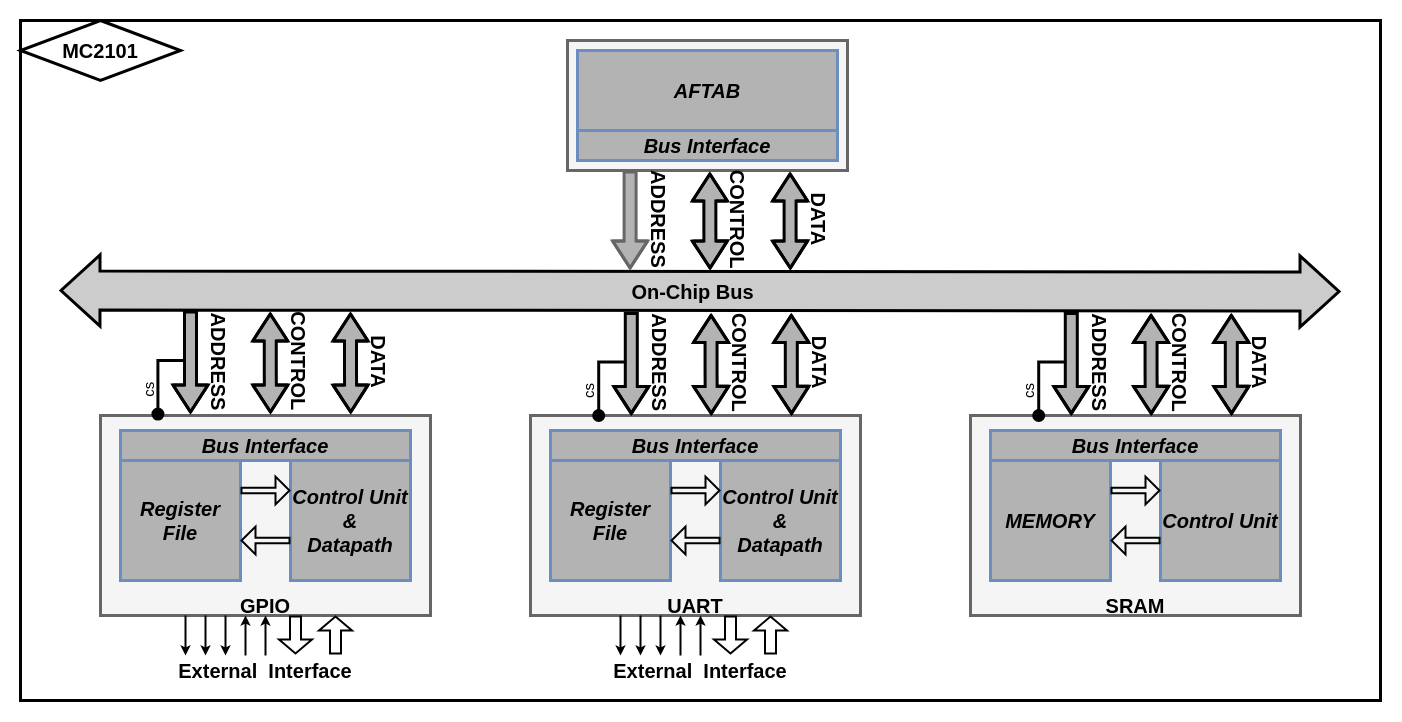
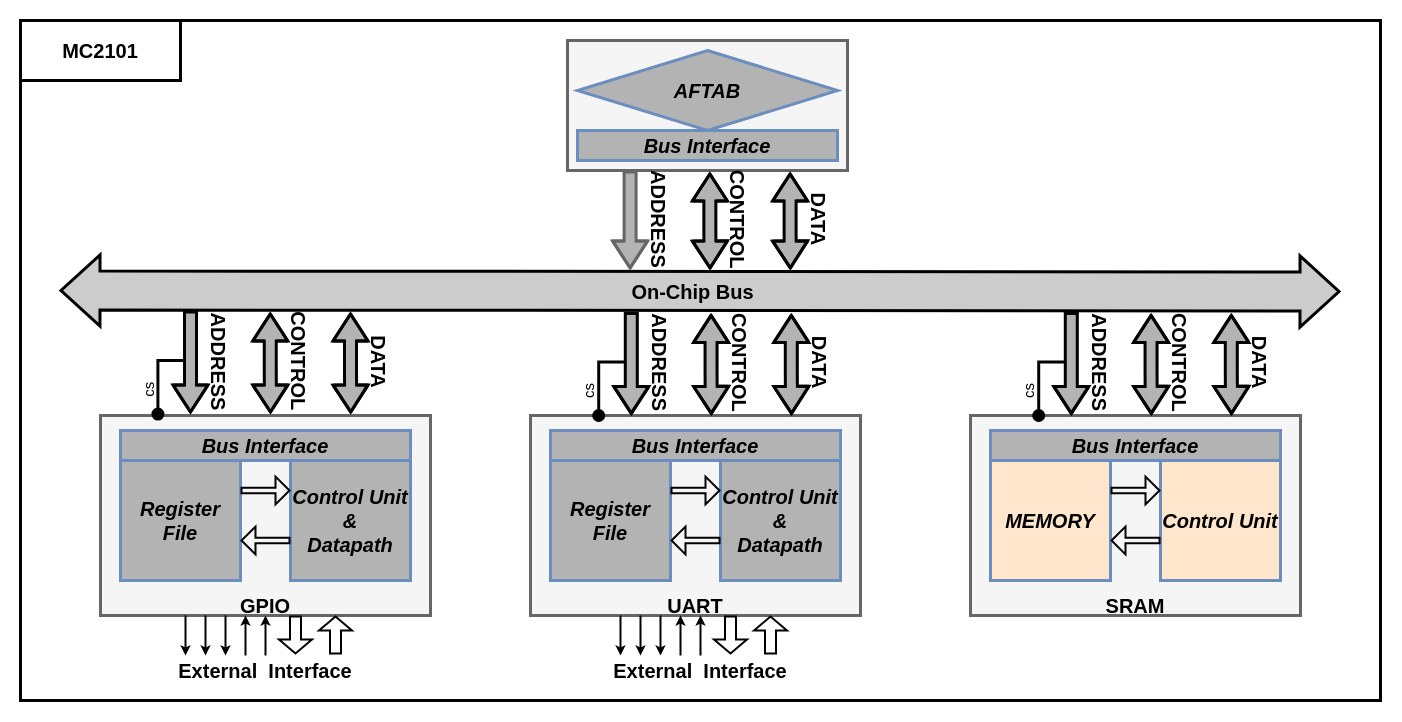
node "MC2101": shape diamond -> rectangle
node "AFTAB": shape rectangle -> diamond
node "MEMORY": fillcolor #b3b3b3 -> #ffe6cc
node "Control Unit": fillcolor #b3b3b3 -> #ffe6cc
